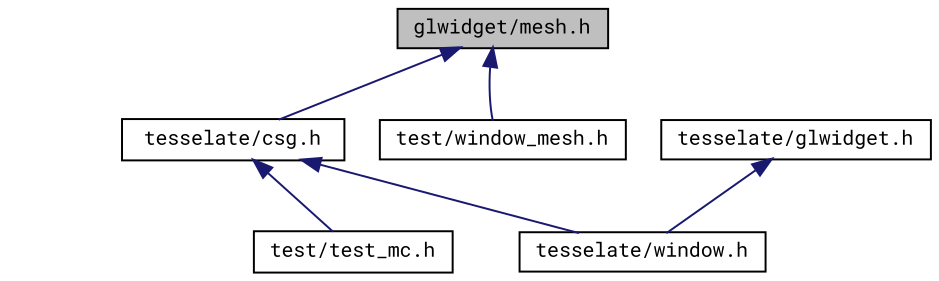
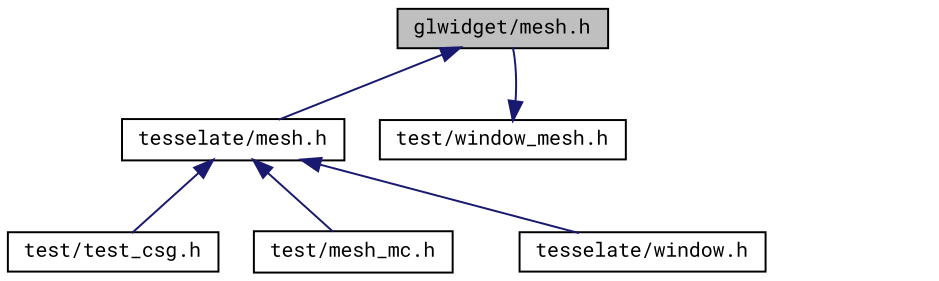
edge "test/window_mesh.h" -> "glwidget/mesh.h": reversed
node "tesselate/csg.h": label "tesselate/csg.h" -> "tesselate/mesh.h"
node "tesselate/glwidget.h": removed
node "test/test_csg.h": added
node "test/test_mc.h": label "test/test_mc.h" -> "test/mesh_mc.h"
